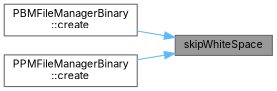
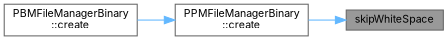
edge "PBMFileManagerBinary ::create" -> "skipWhiteSpace": now "PBMFileManagerBinary ::create" -> "PPMFileManagerBinary ::create"
